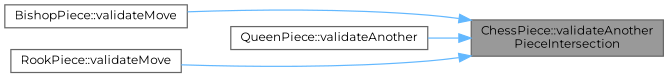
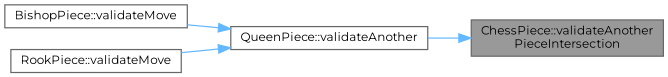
edge "BishopPiece::validateMove" -> "ChessPiece::validateAnother PieceIntersection": now "BishopPiece::validateMove" -> "QueenPiece::validateAnother"
edge "RookPiece::validateMove" -> "ChessPiece::validateAnother PieceIntersection": now "RookPiece::validateMove" -> "QueenPiece::validateAnother"
